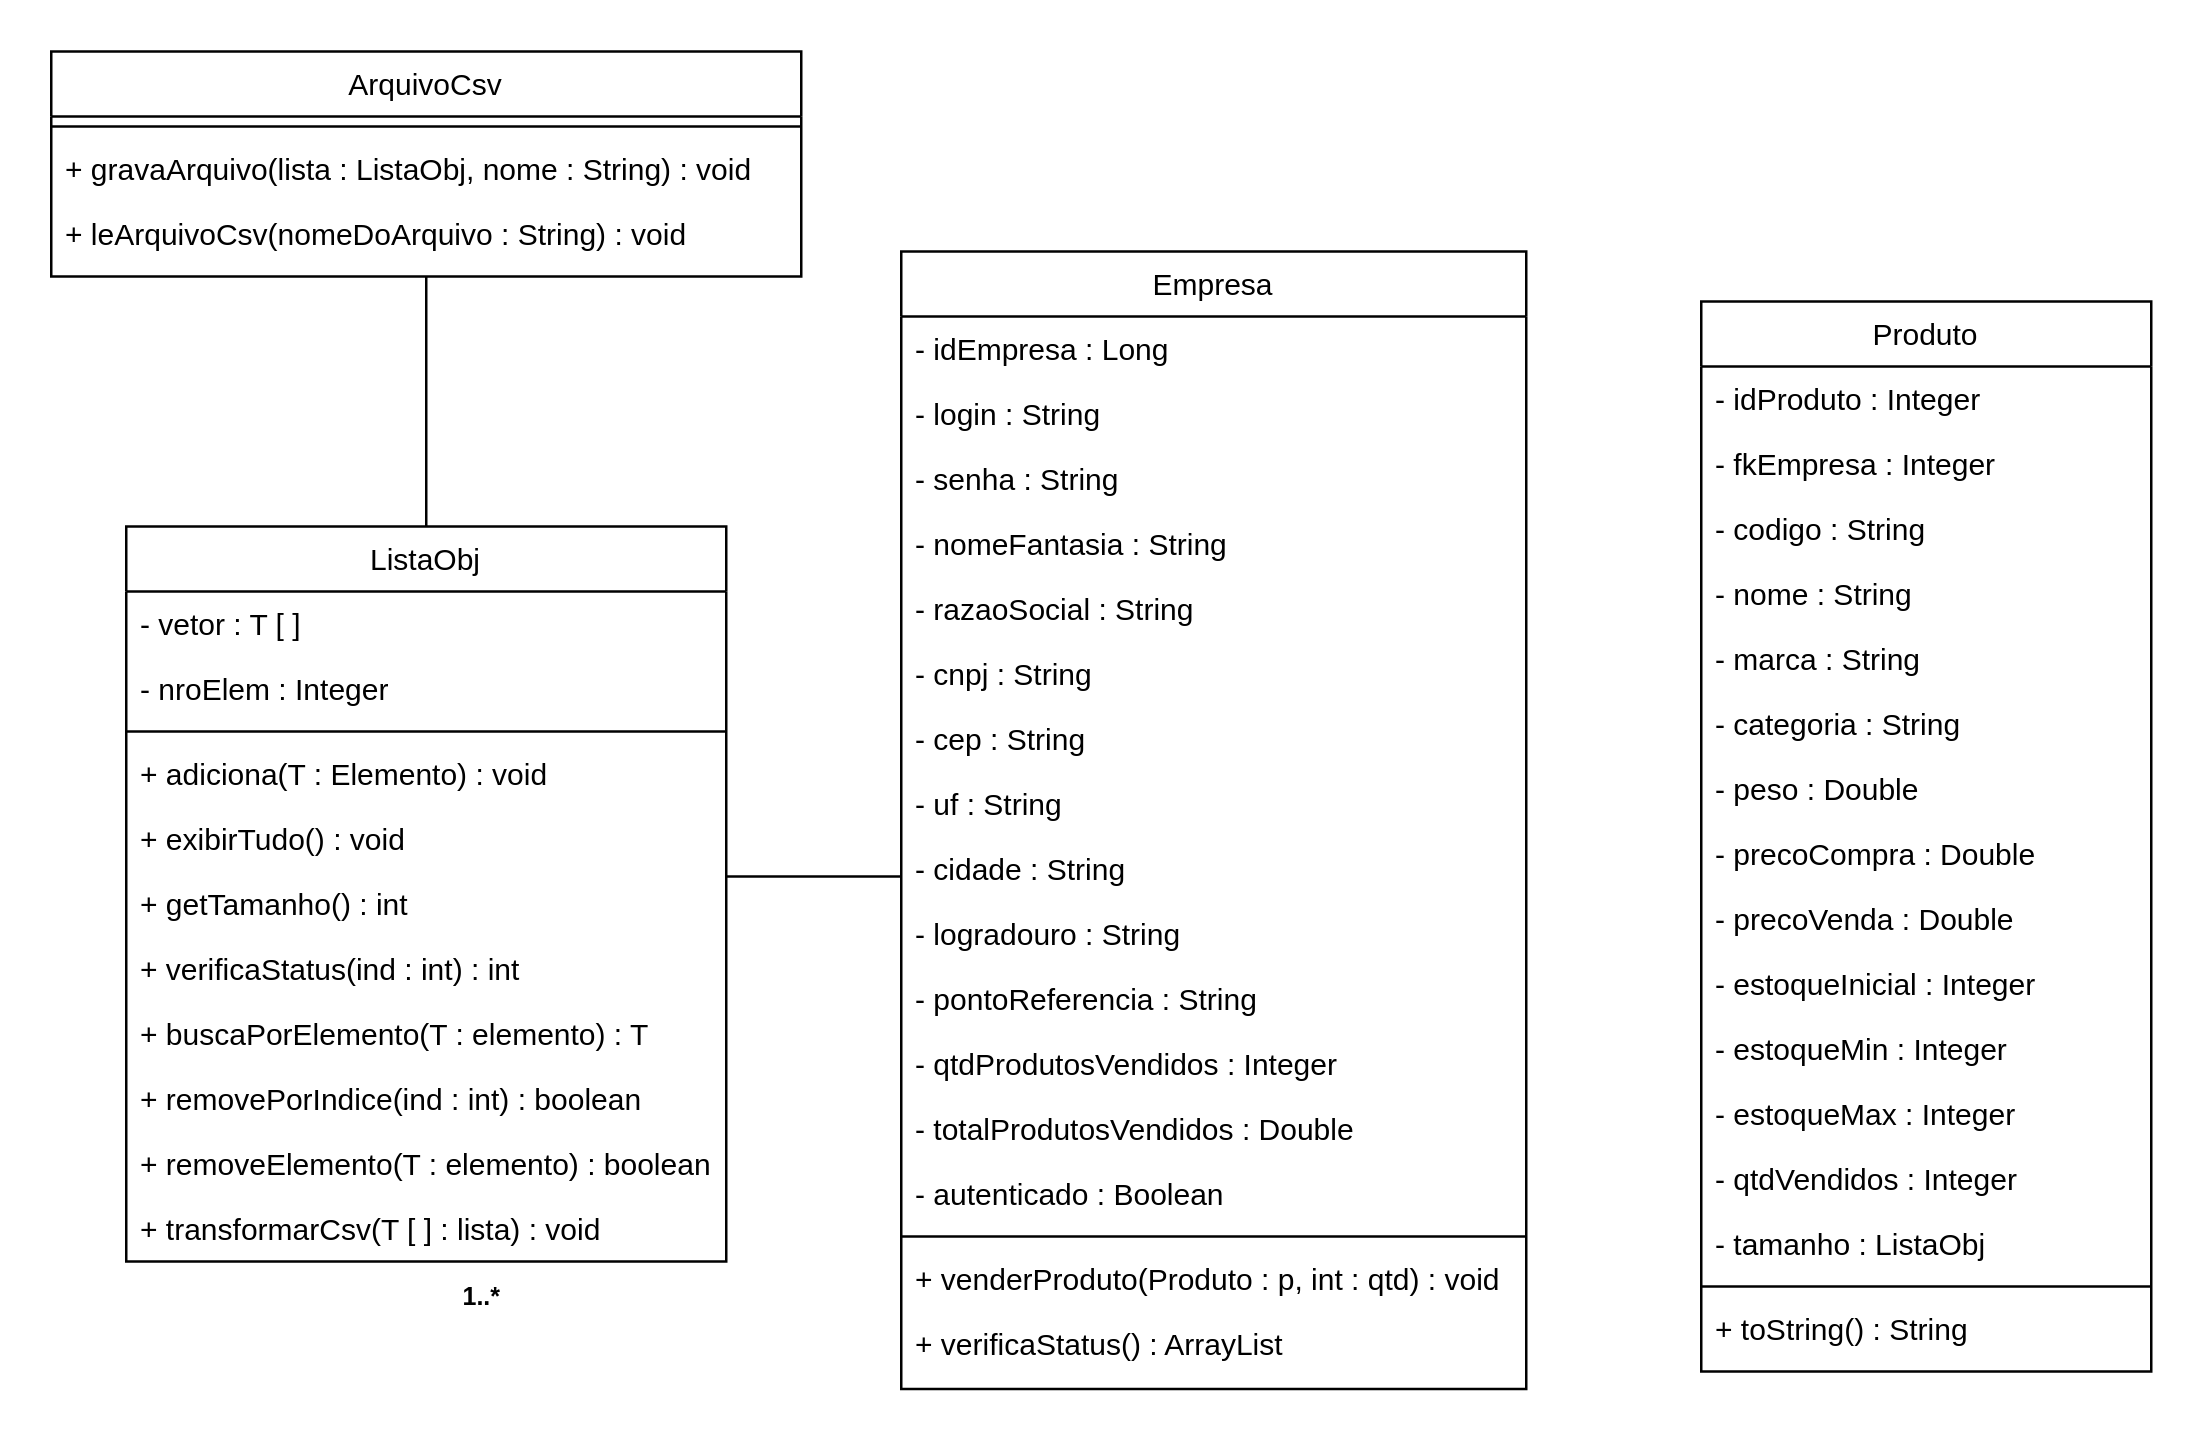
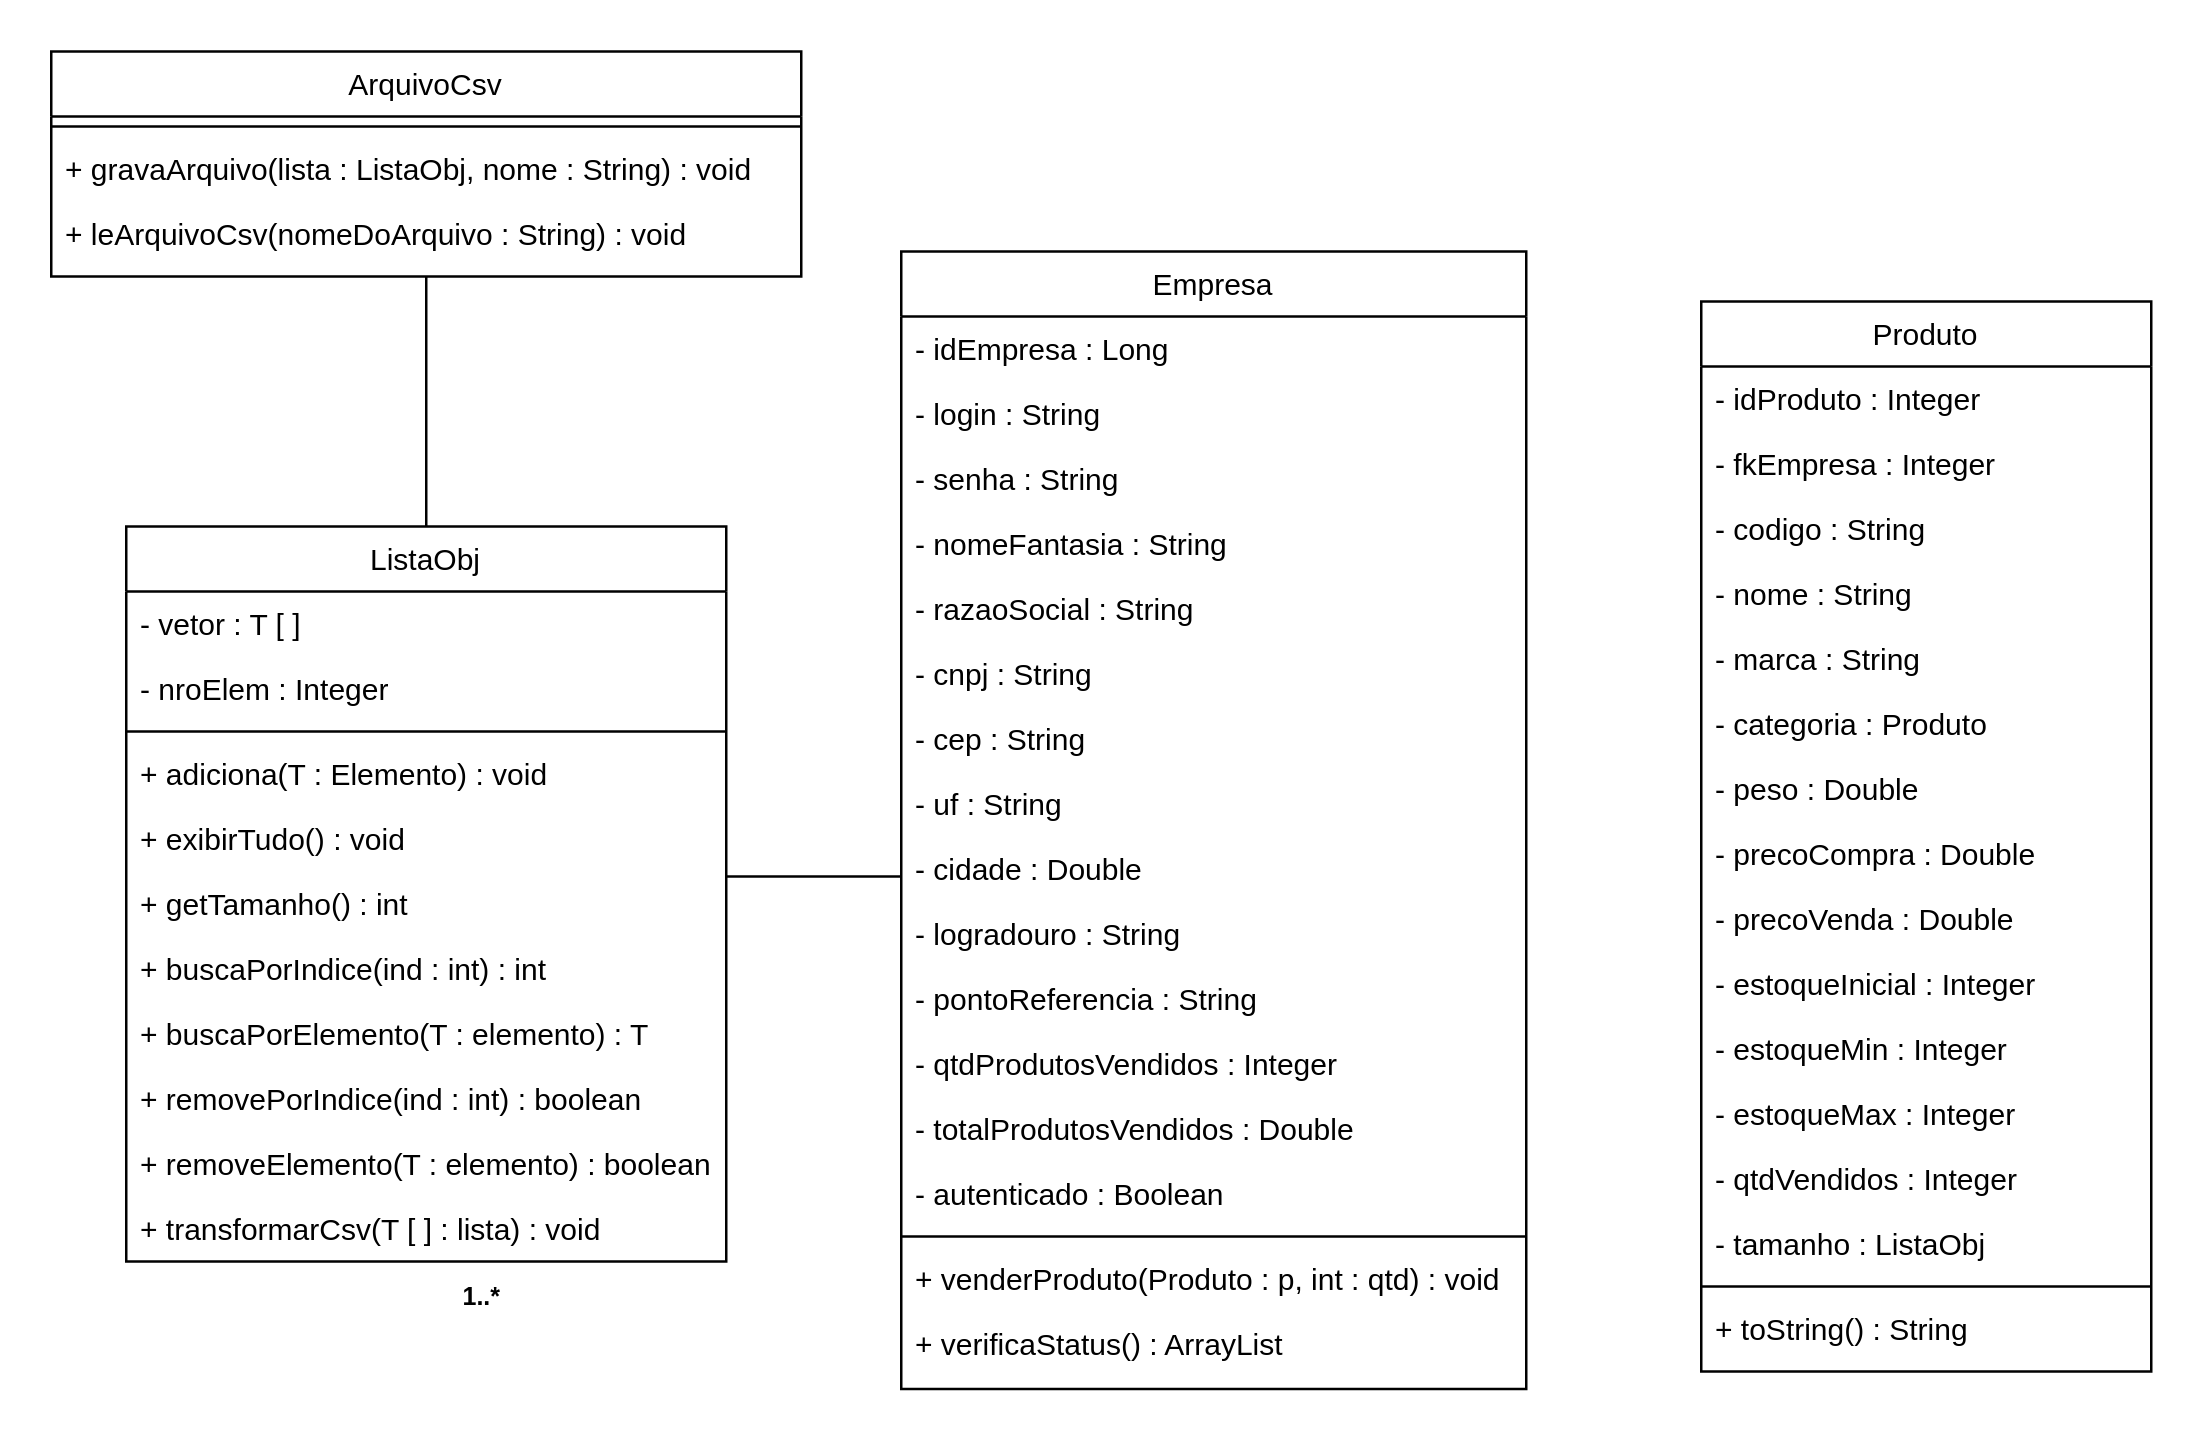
node "- categoria : String": label "- categoria : String" -> "- categoria : Produto"
node "- cidade : String": label "- cidade : String" -> "- cidade : Double"
node "+ verificaStatus(ind : int) : int": label "+ verificaStatus(ind : int) : int" -> "+ buscaPorIndice(ind : int) : int"
